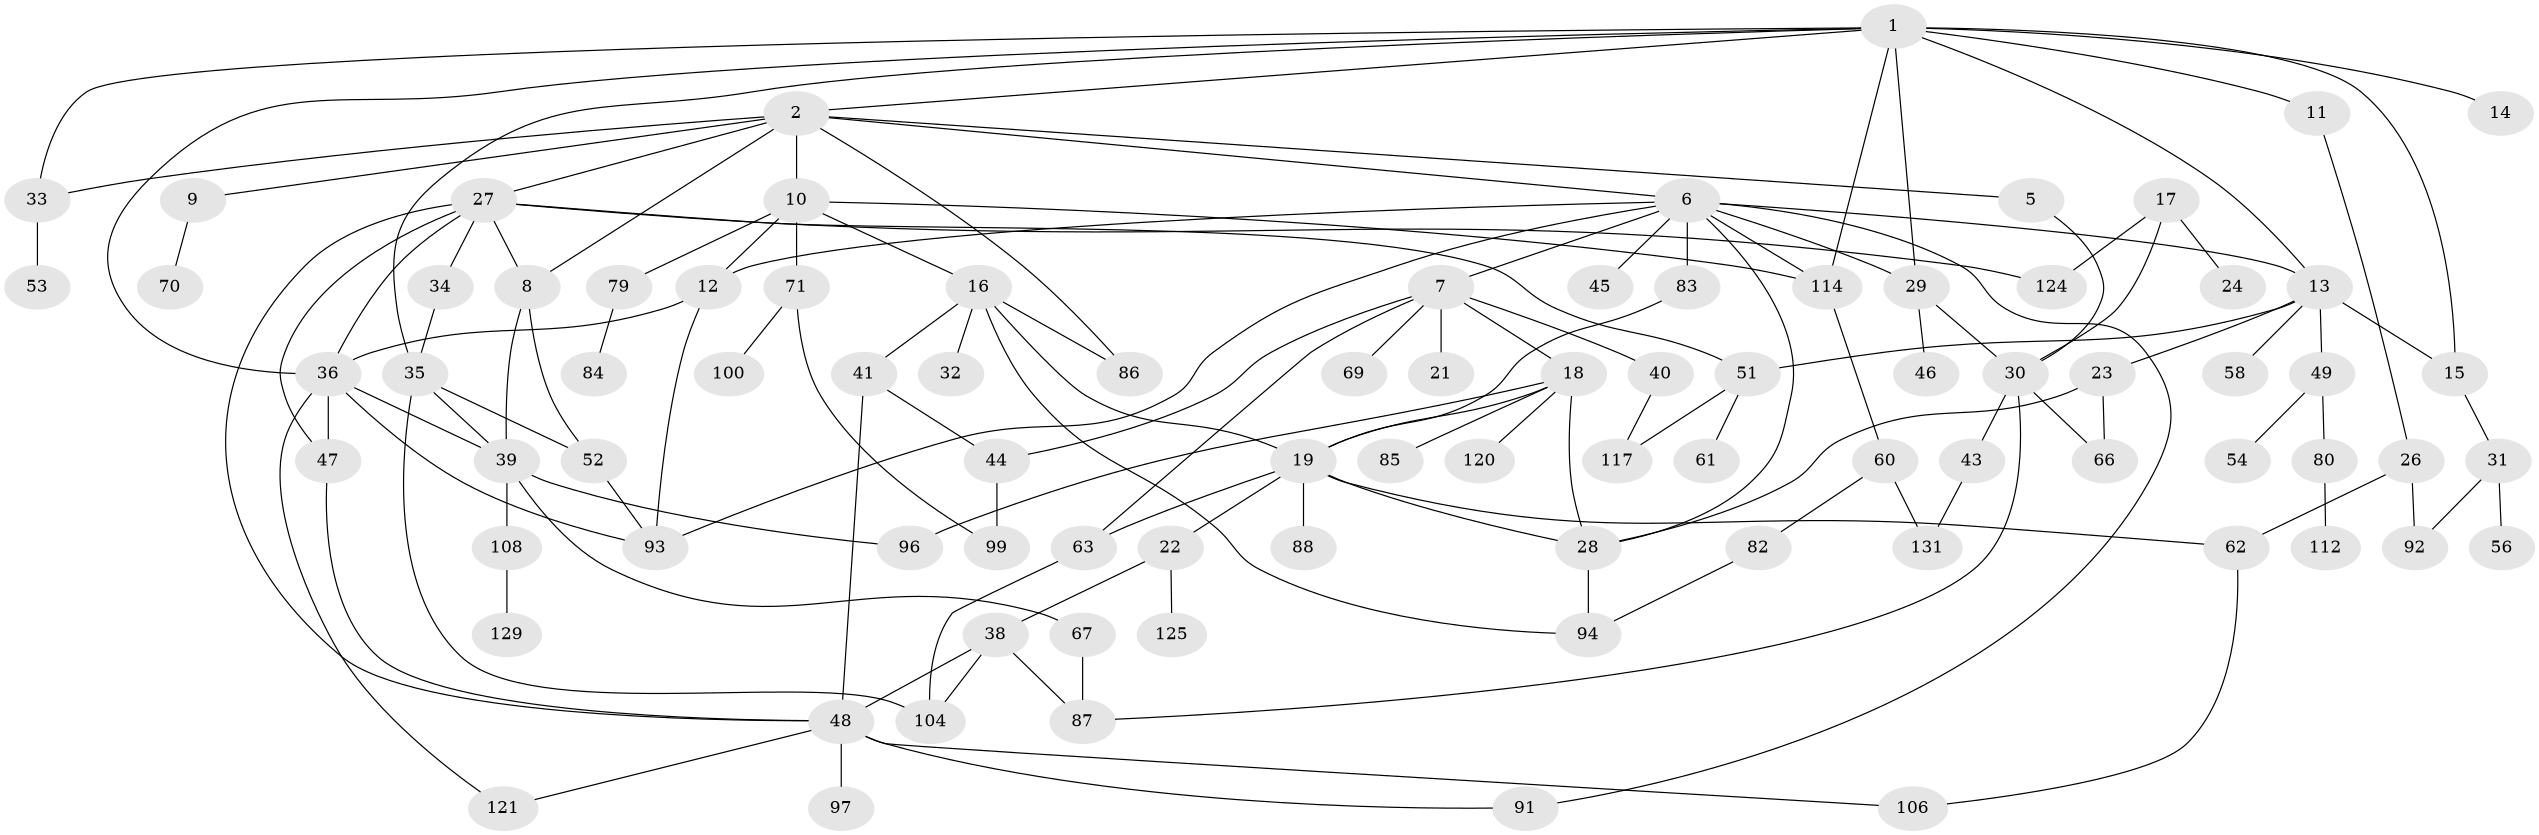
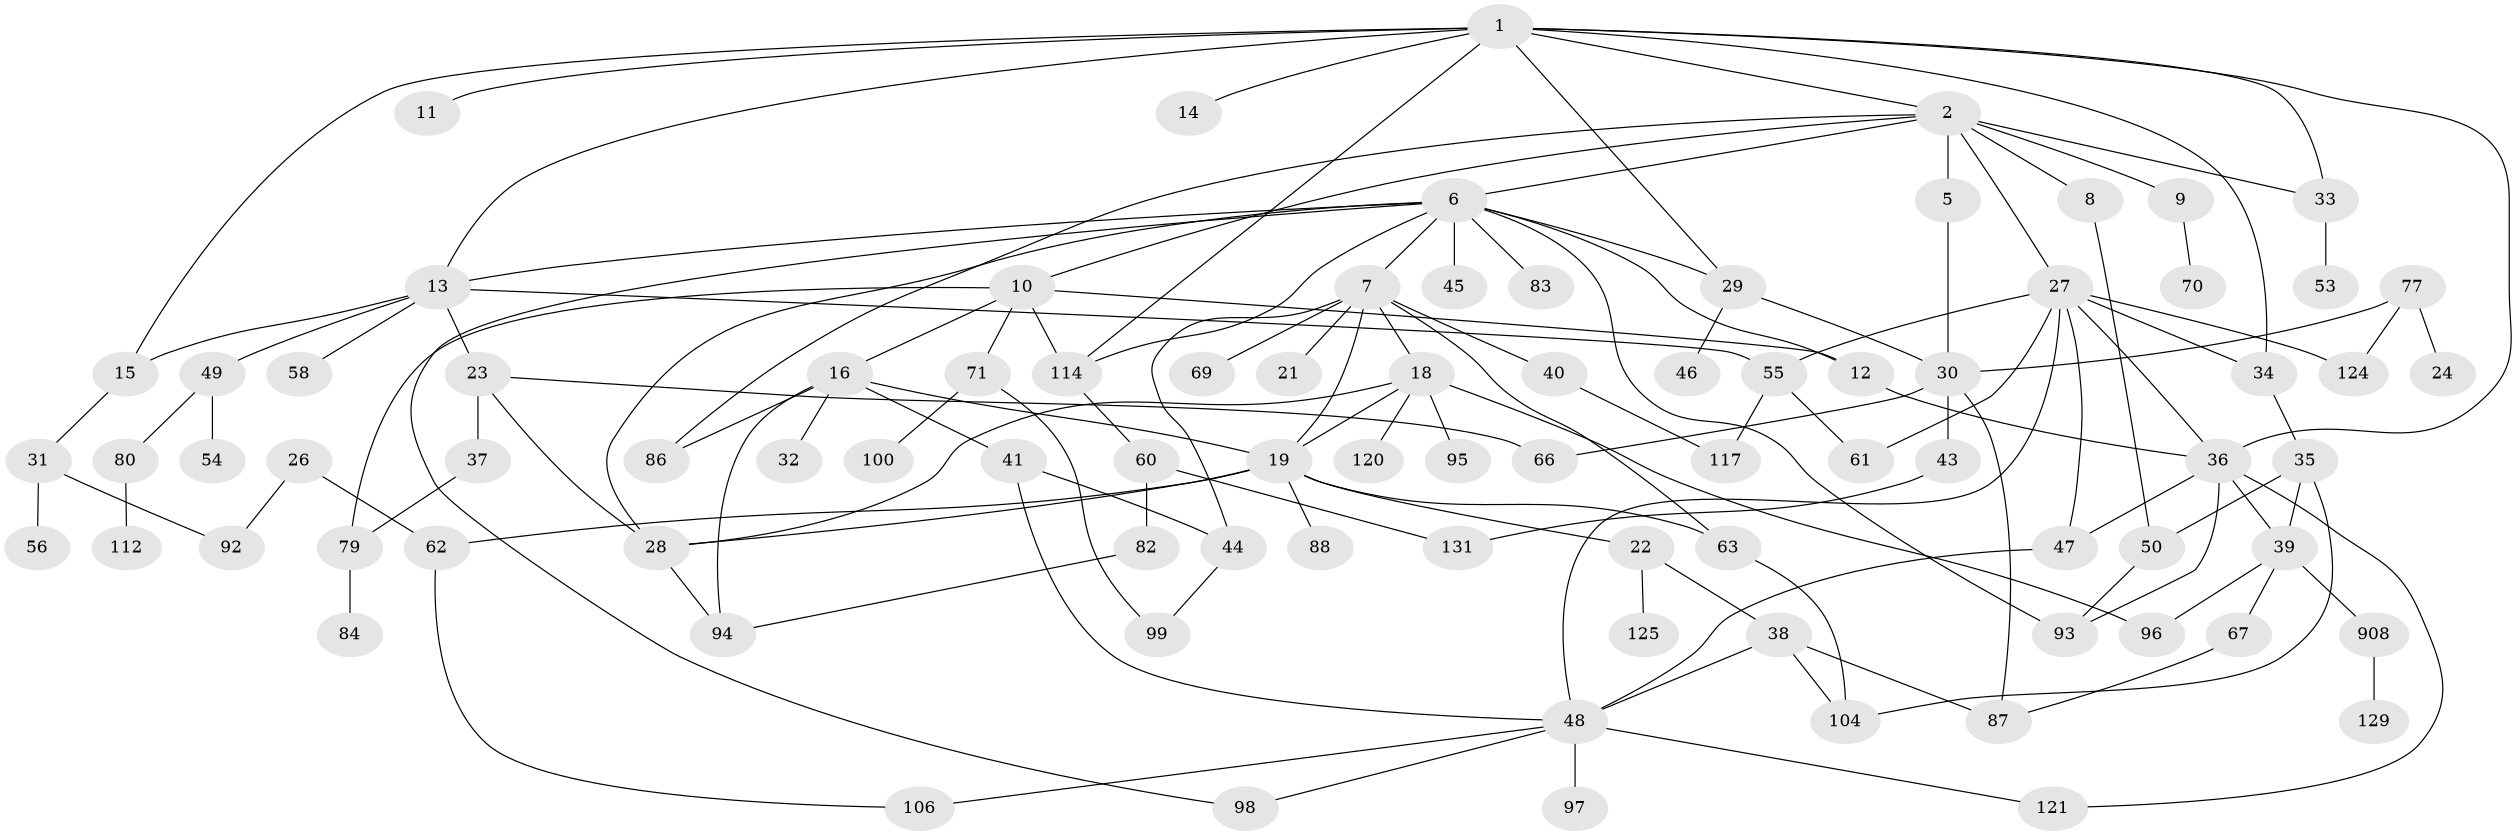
edge "1" -- "35": now "1" -- "34"
node "17": label "17" -> "77"
edge "27" -- "8": now "27" -- "61"
edge "11" -- "26": removed
edge "8" -- "39": removed
node "51": label "51" -> "55"
edge "83" -- "19": now "7" -- "19"
edge "12" -- "93": removed
node "37": added
node "52": label "52" -> "50"
node "85": label "85" -> "95"
node "108": label "108" -> "908"
node "91": label "91" -> "98"
